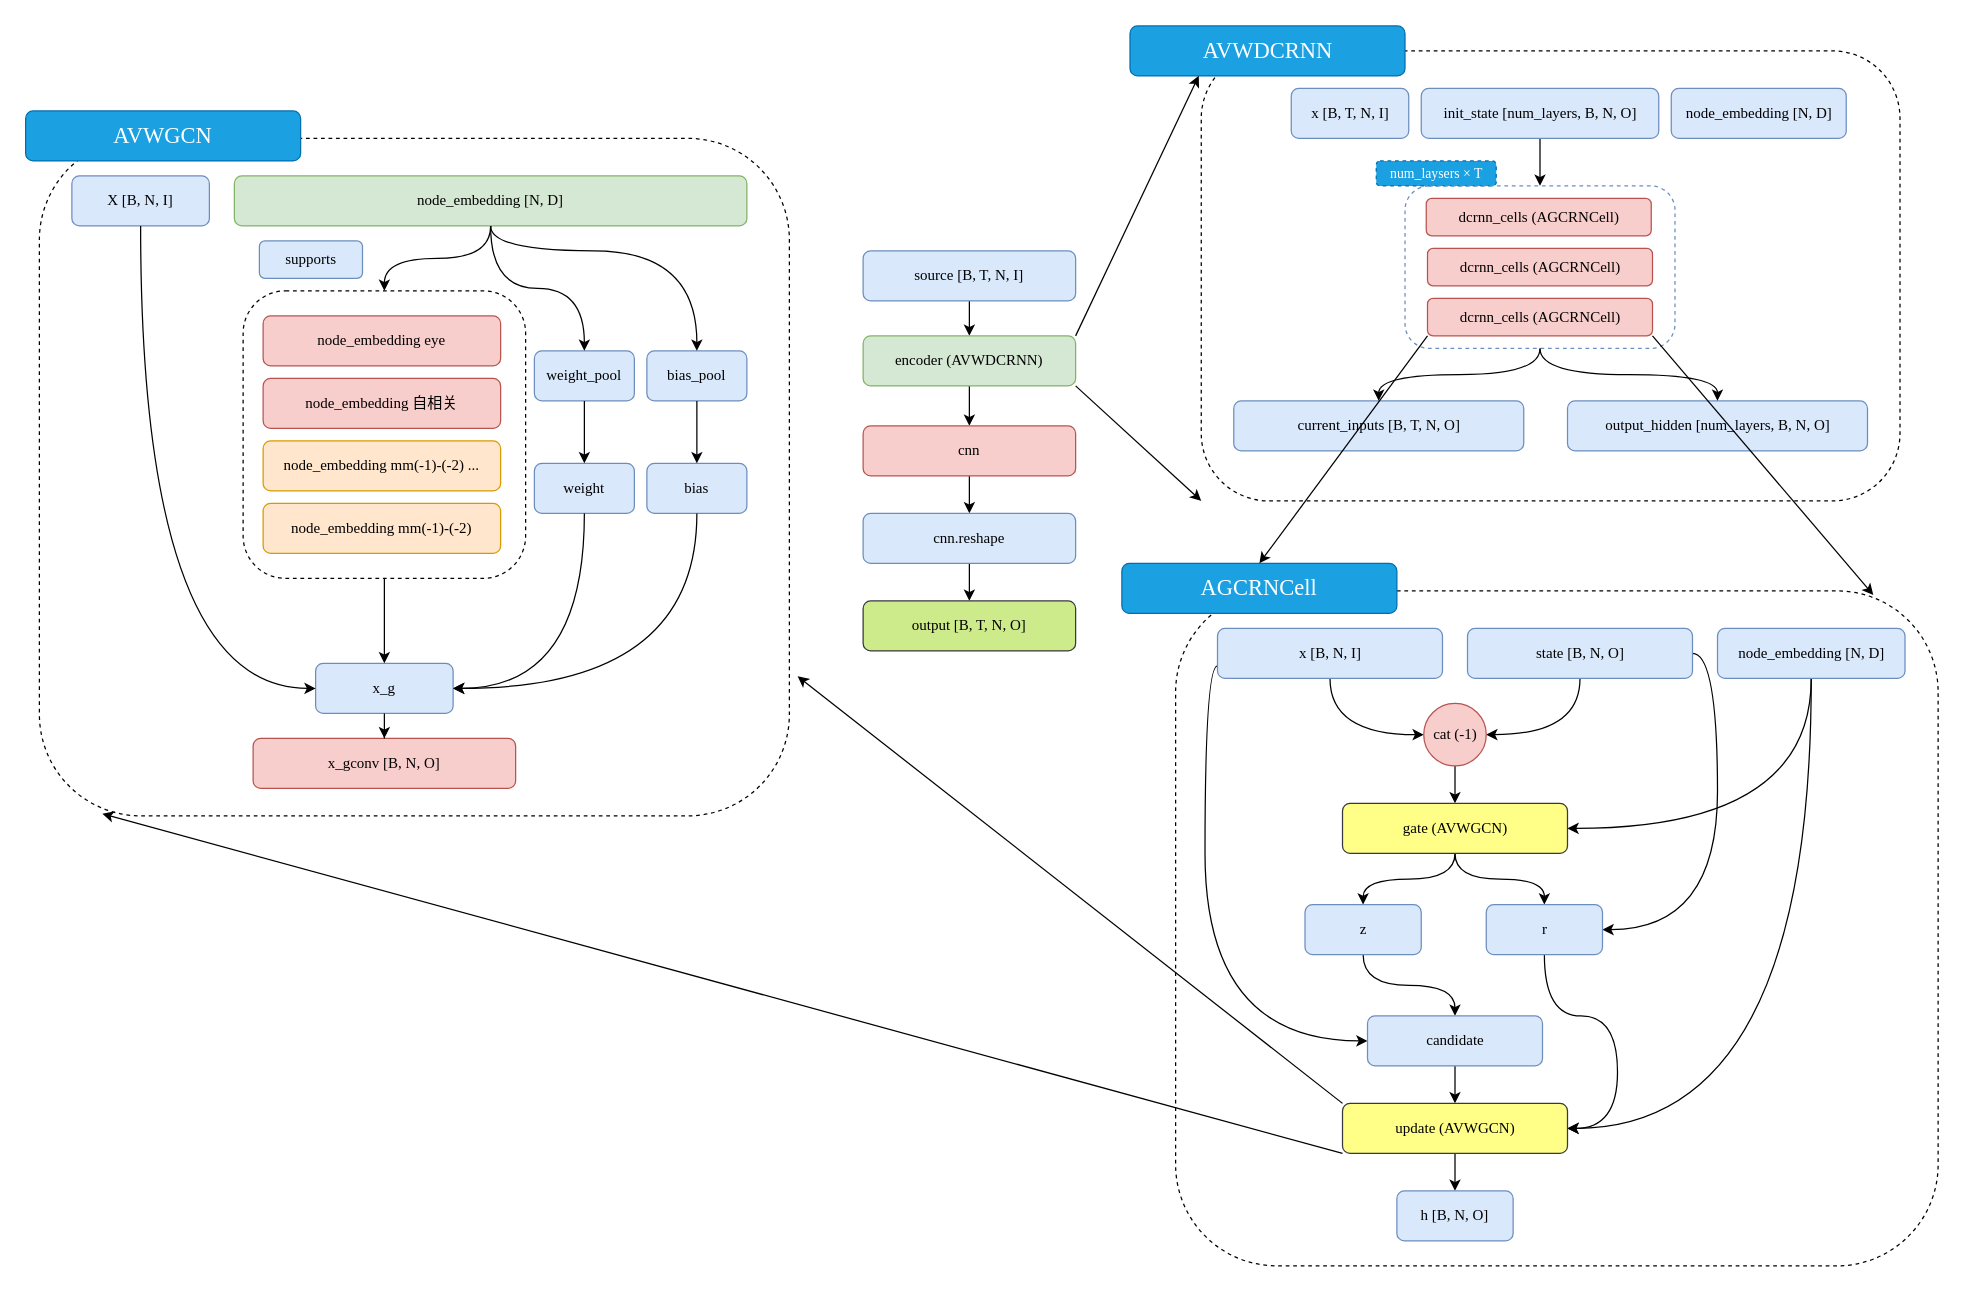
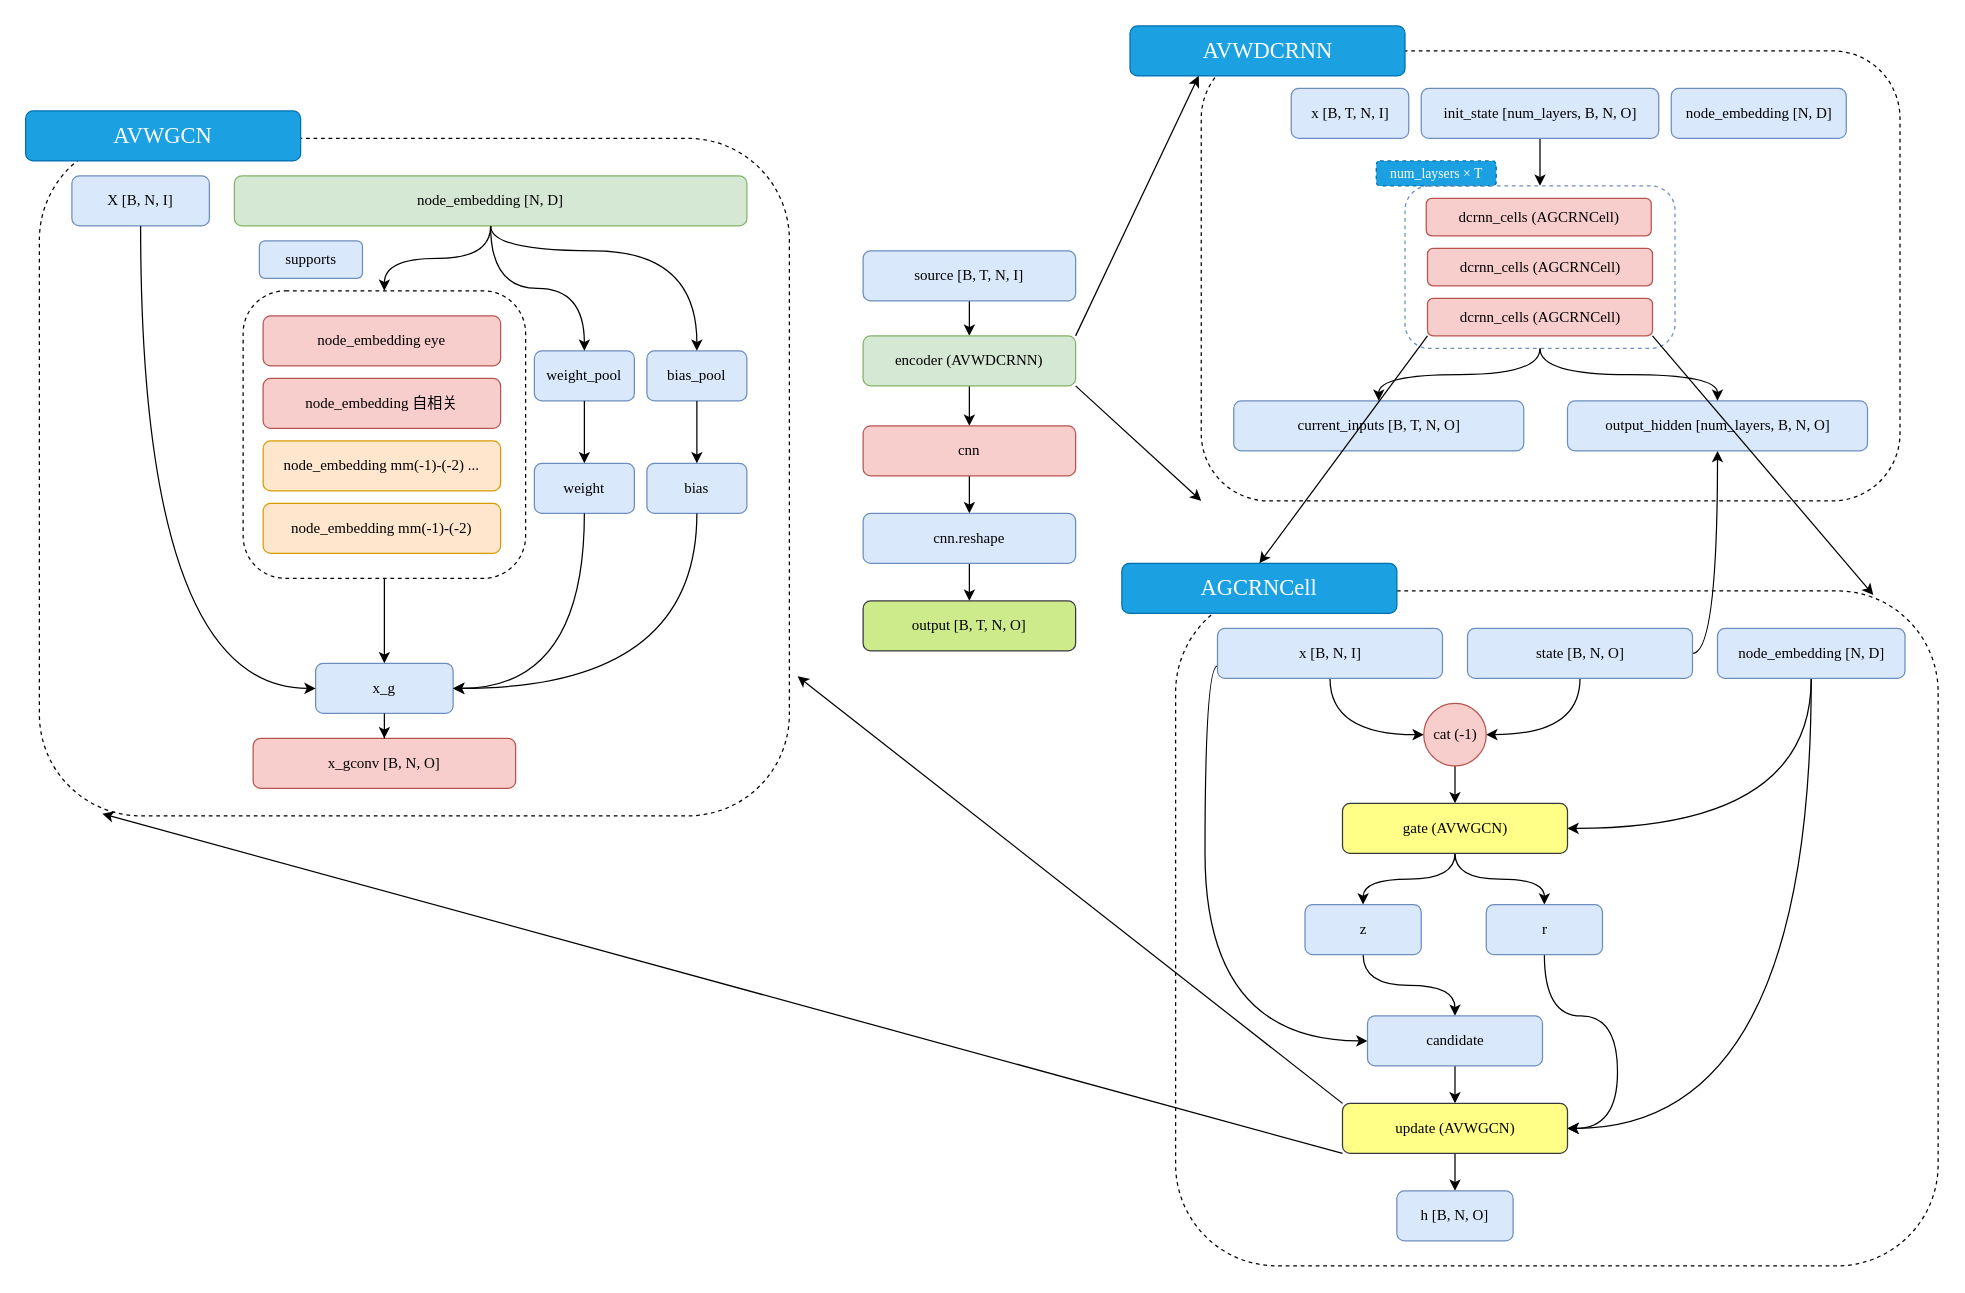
edge "state [B, N, O]" -> "r": now "state [B, N, O]" -> "output_hidden [num_layers, B, N, O]"
